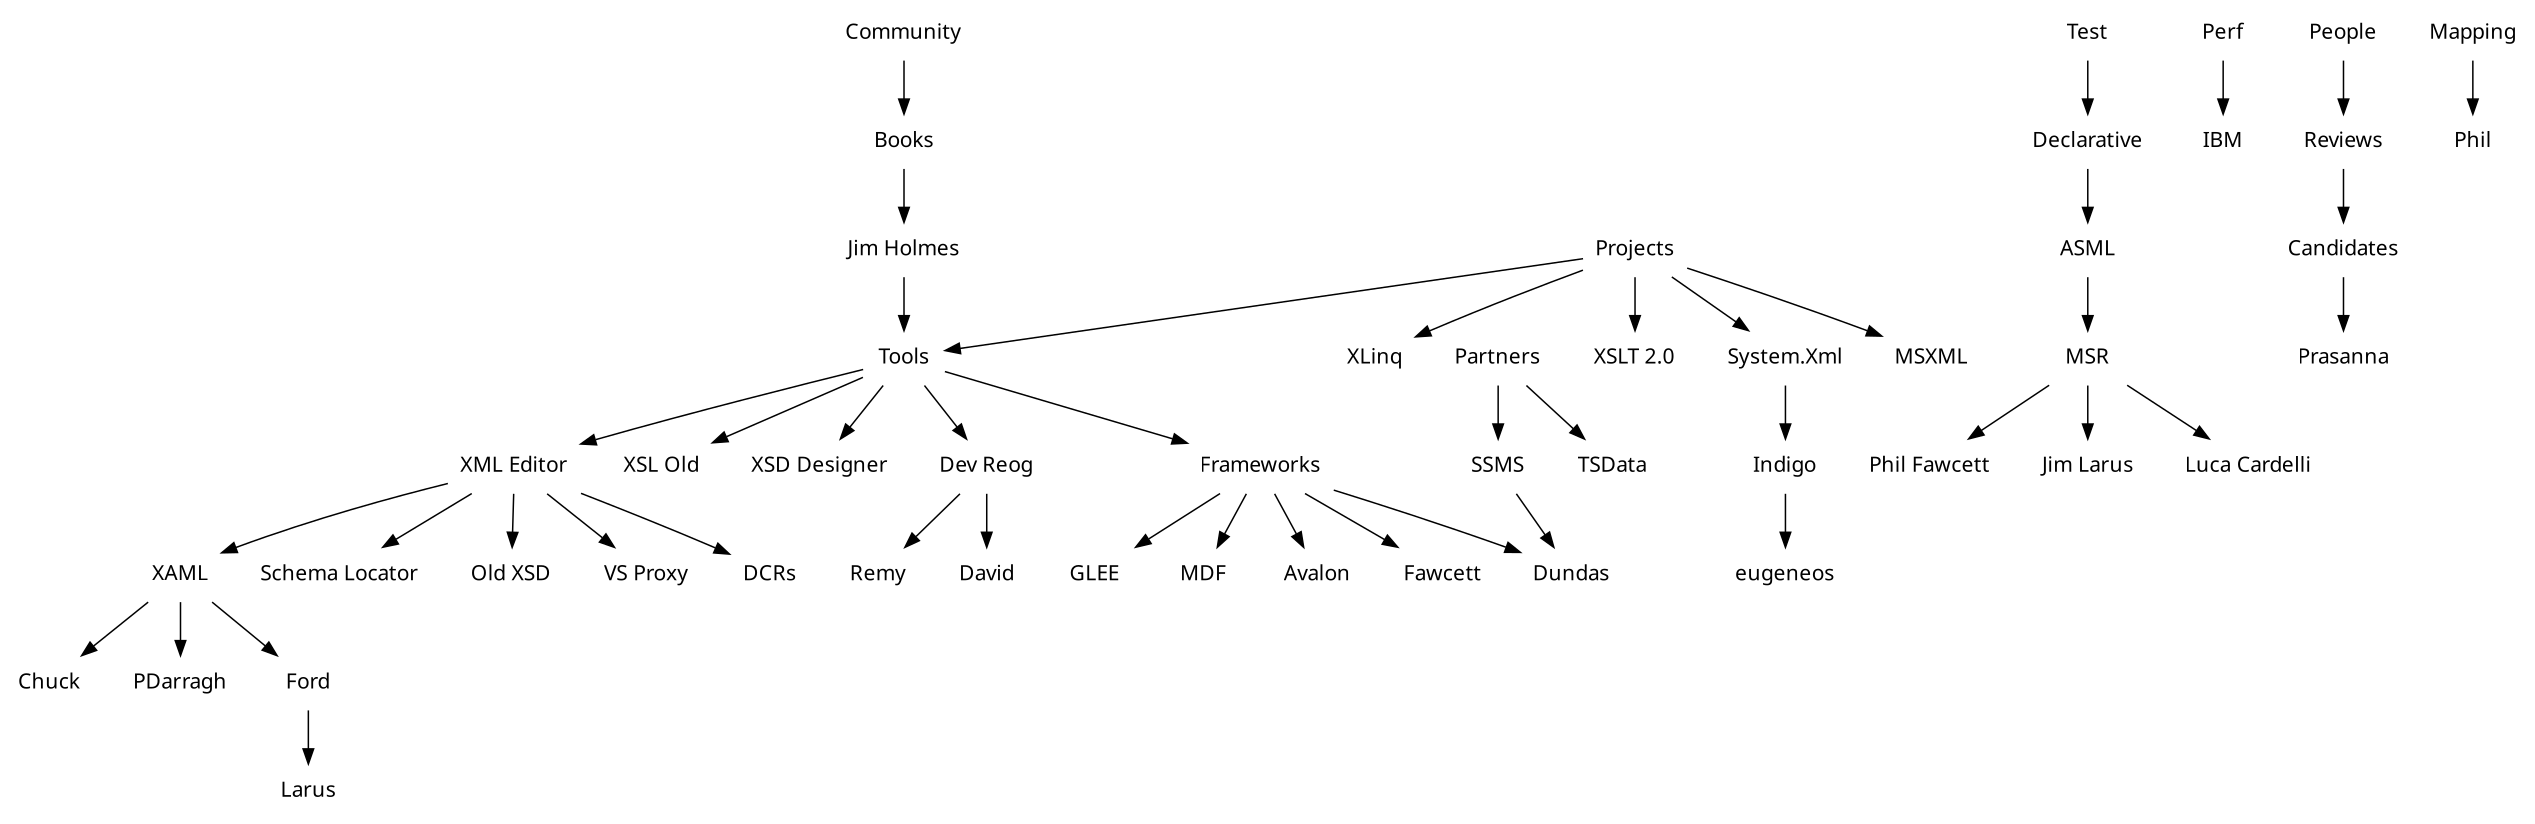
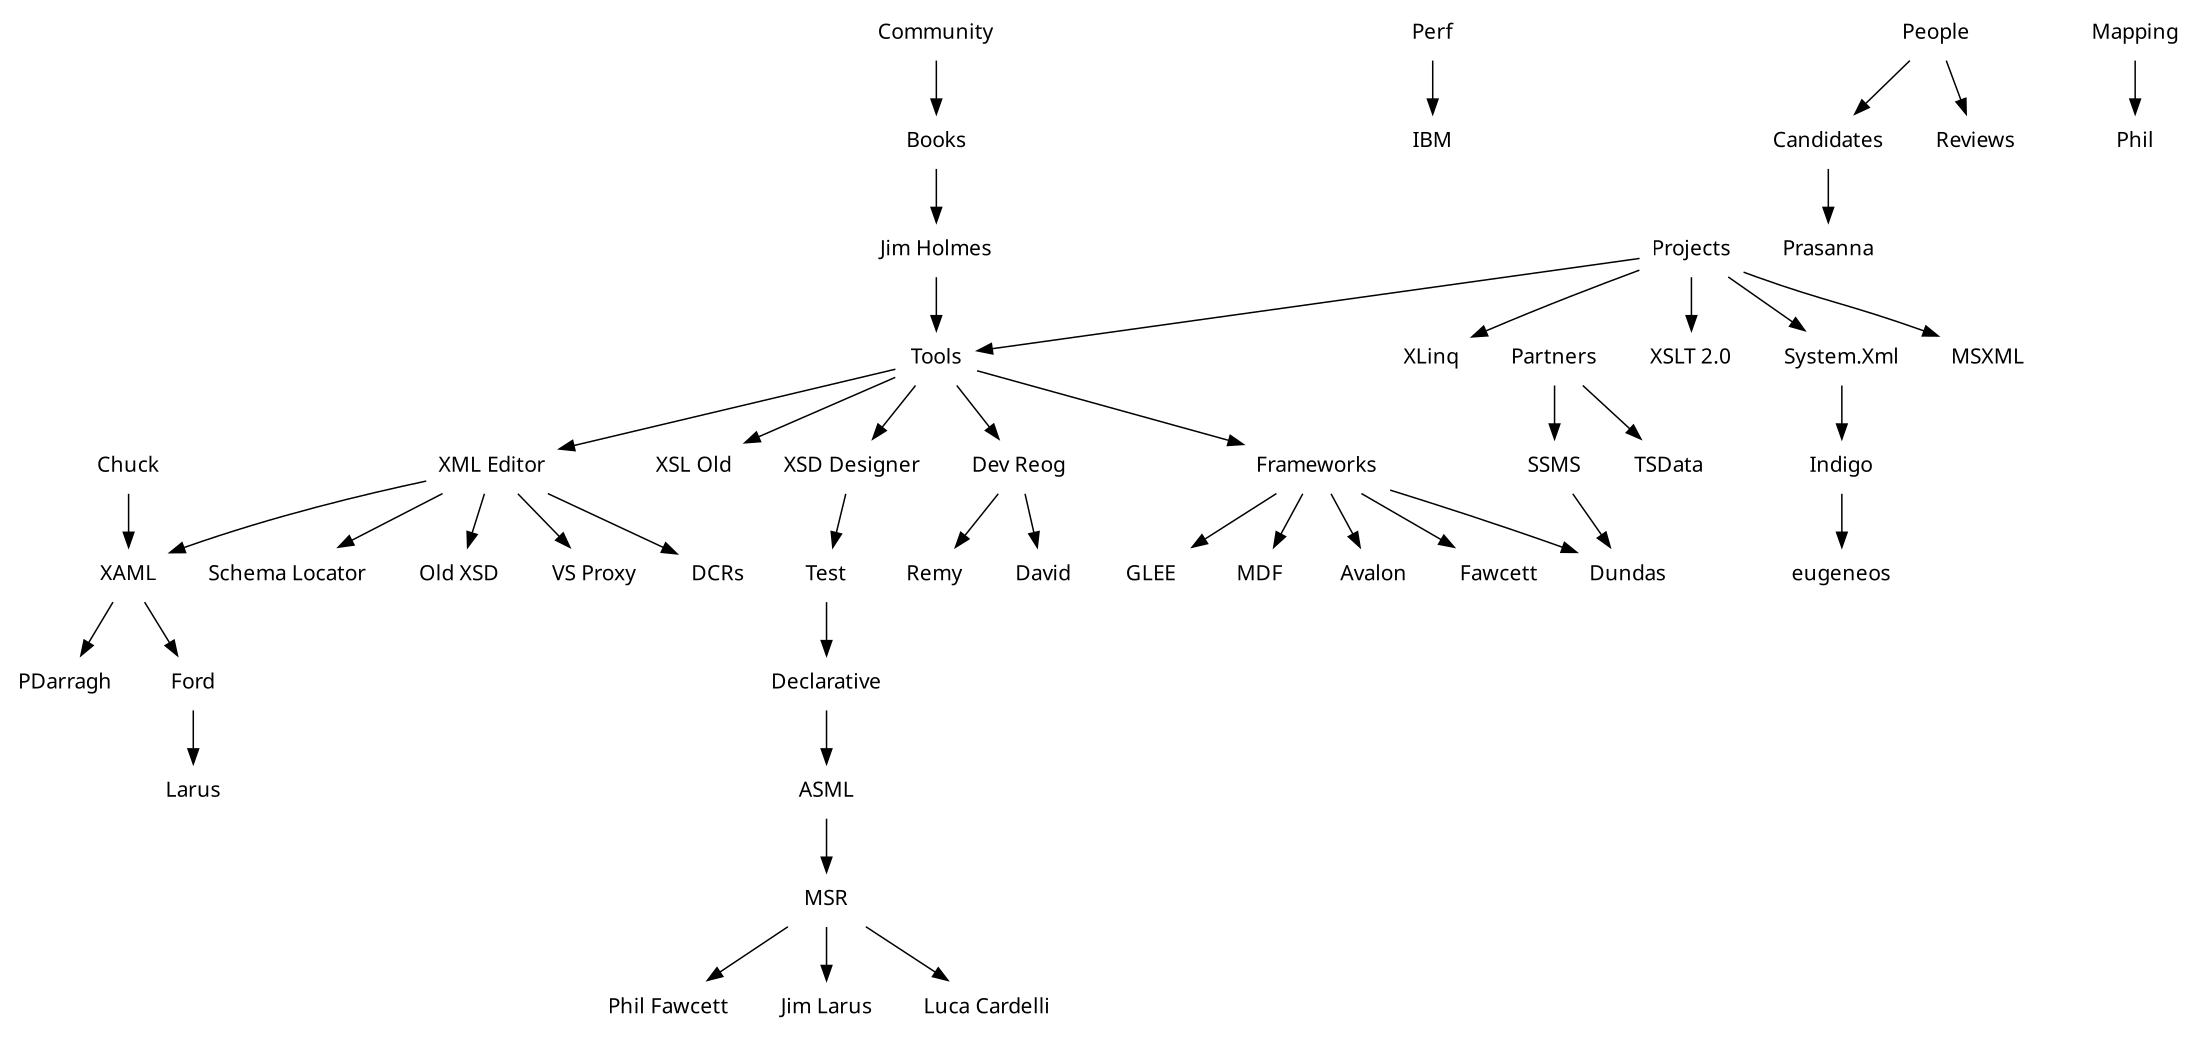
edge "Reviews" -> "Candidates": now "People" -> "Candidates"
edge "XSD Designer" -> "Test": added
edge "XAML" -> "Chuck": reversed
